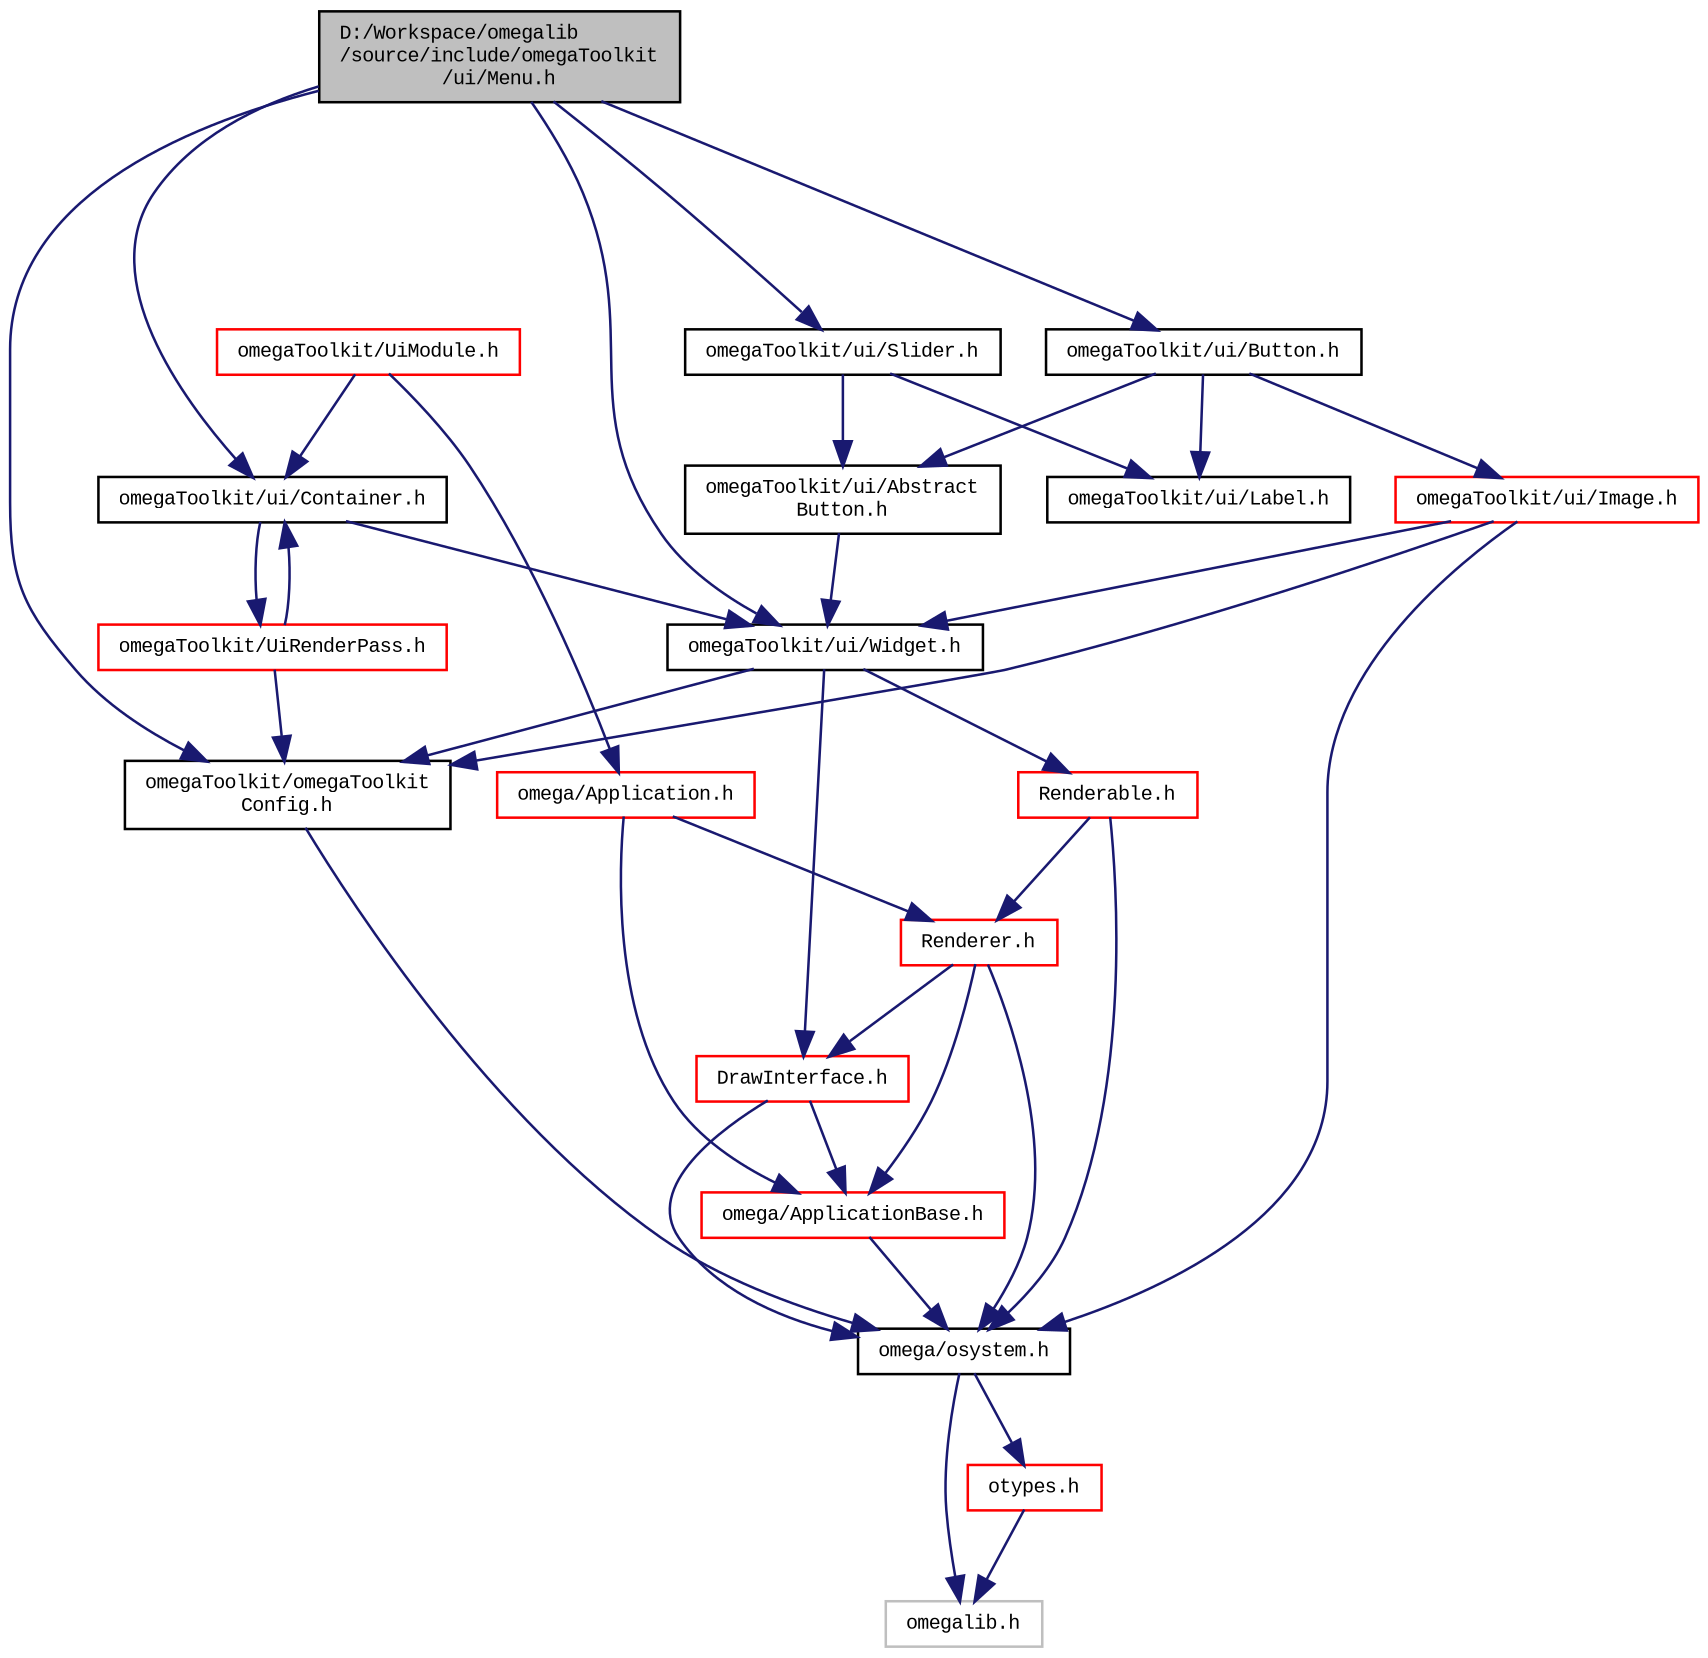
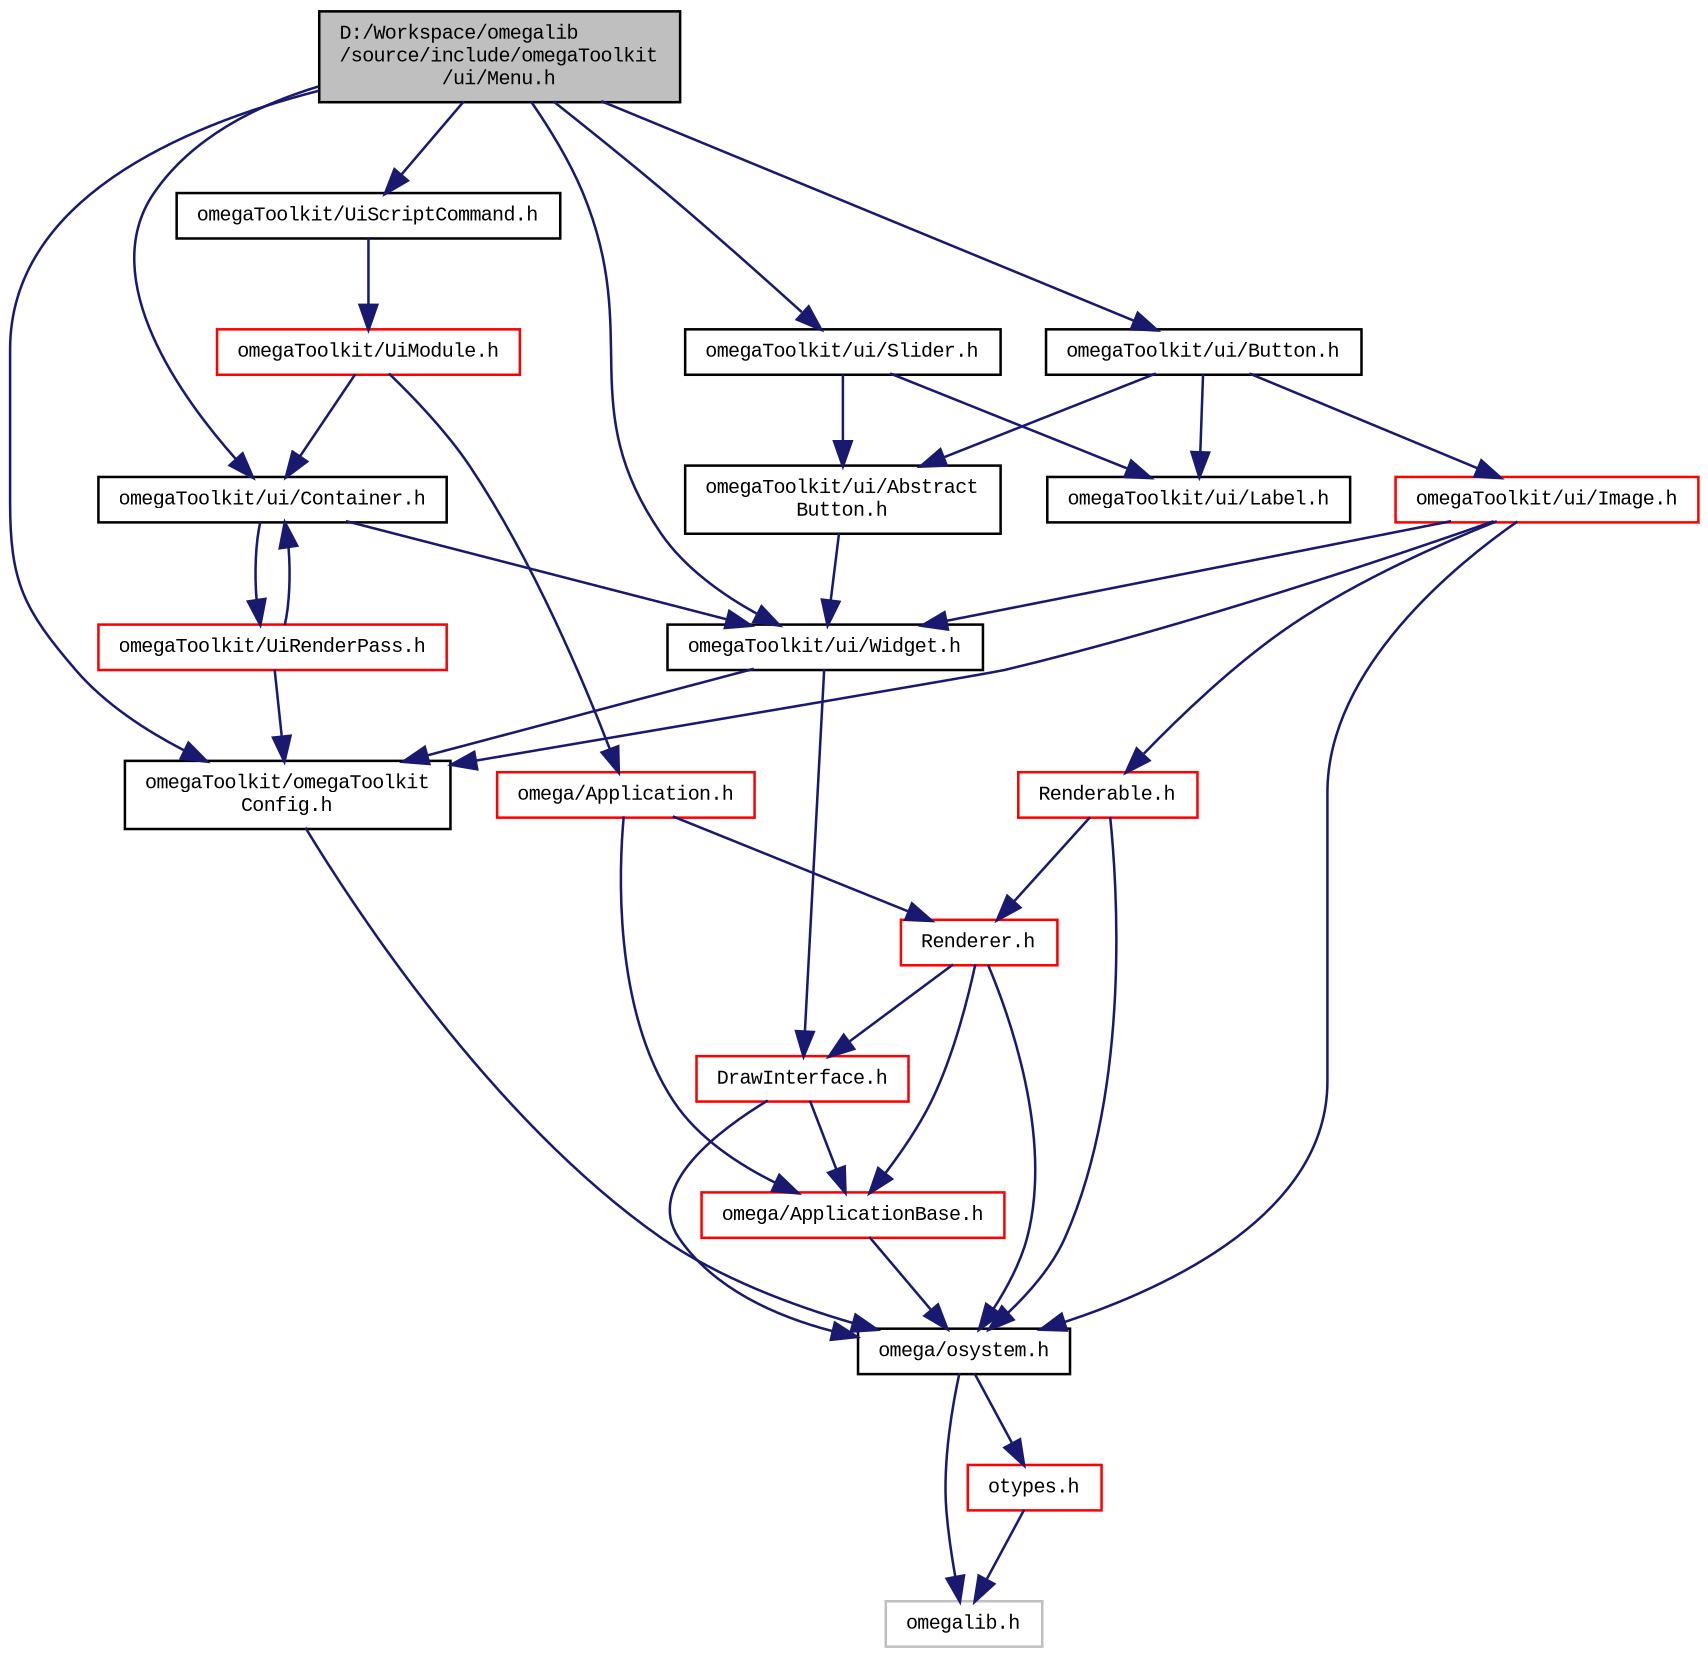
node "omegaToolkit/UiScriptCommand.h": added
edge "omegaToolkit/ui/Widget.h" -> "Renderable.h": now "omegaToolkit/ui/Image.h" -> "Renderable.h"
